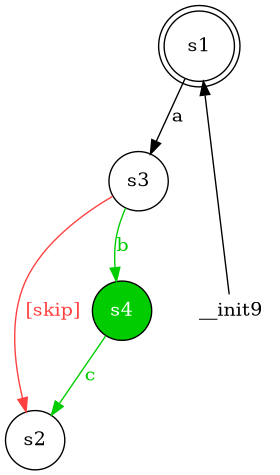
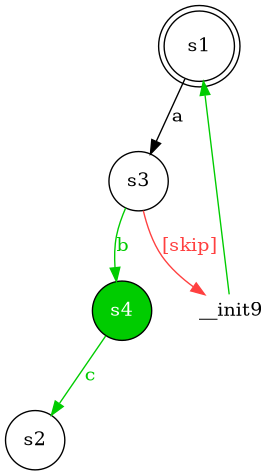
edge "__init9" -> "s1": color black -> #00cc00
edge "s3" -> "s2": now "s3" -> "__init9"
